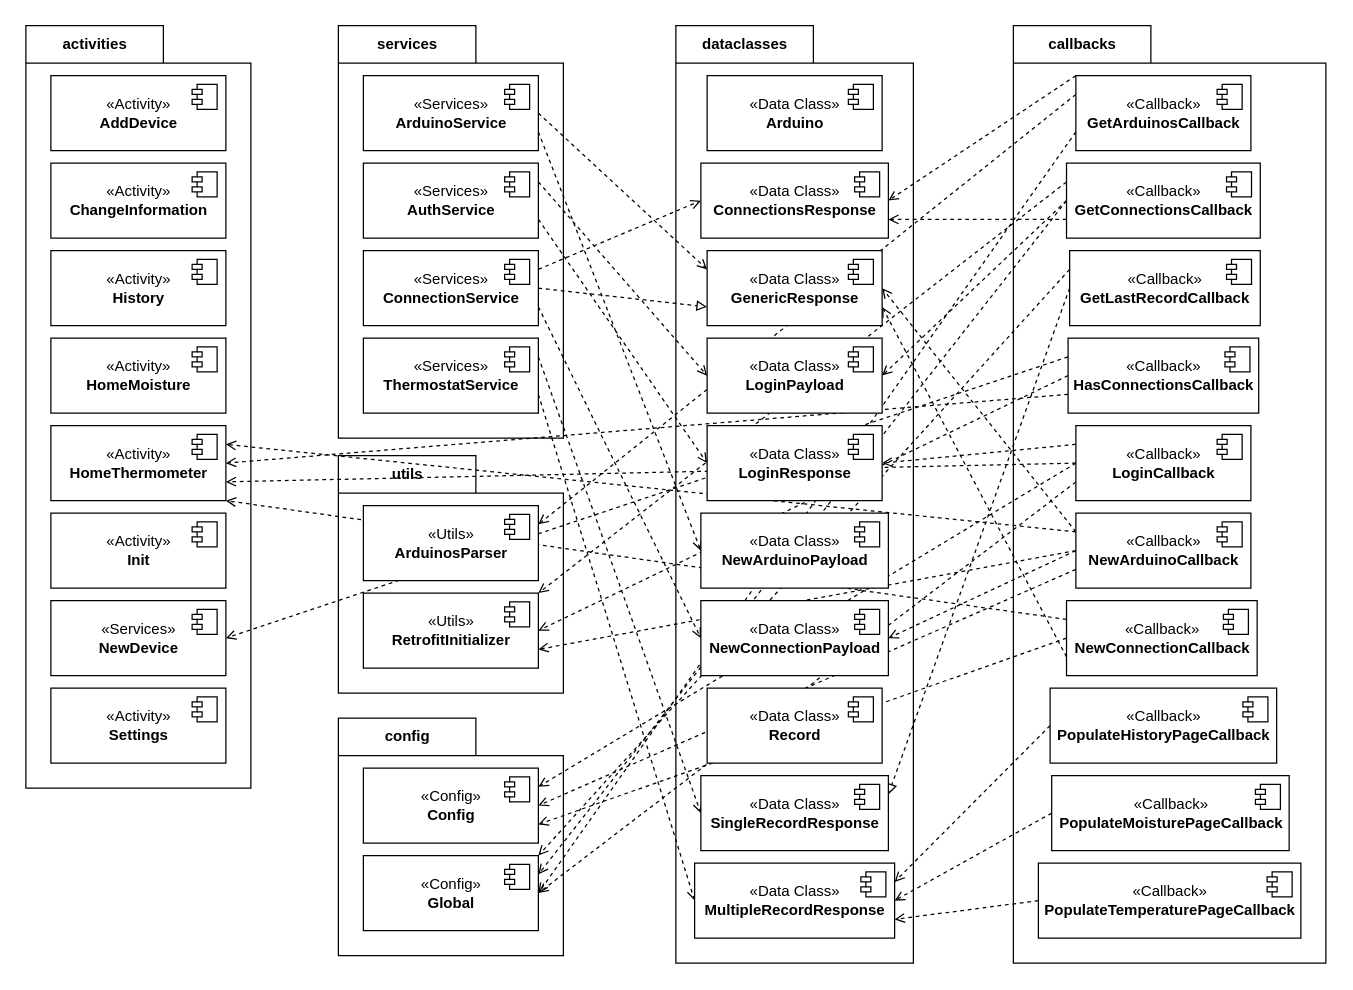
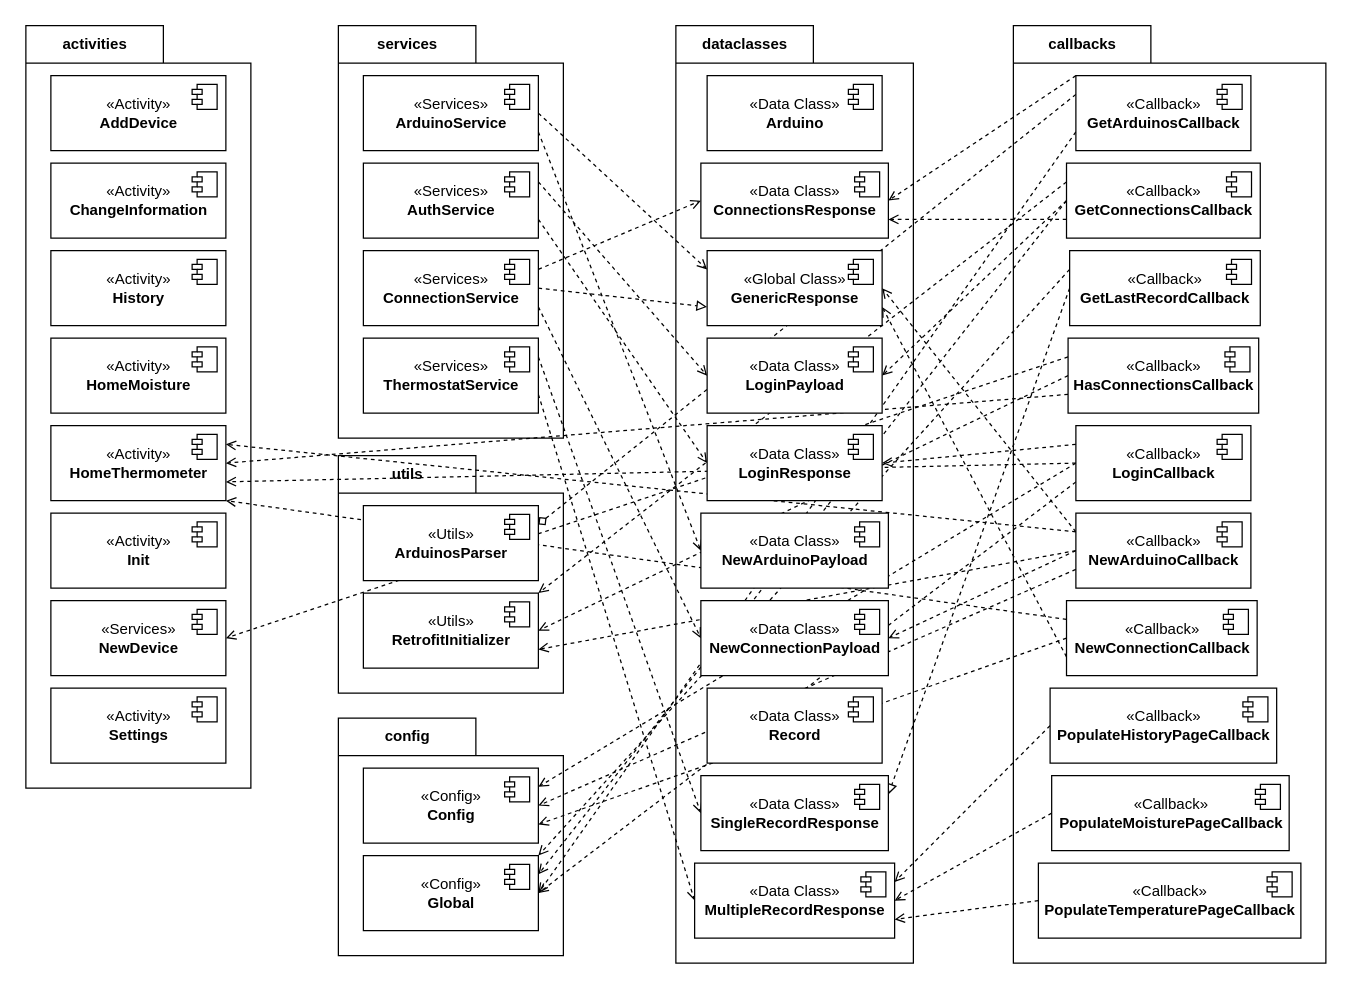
node "«Data Class» GenericResponse": label "«Data Class» GenericResponse" -> "«Global Class» GenericResponse"
edge "«Callback» GetArduinosCallback" -> "«Utils» ArduinosParser": arrowhead open -> diamond
